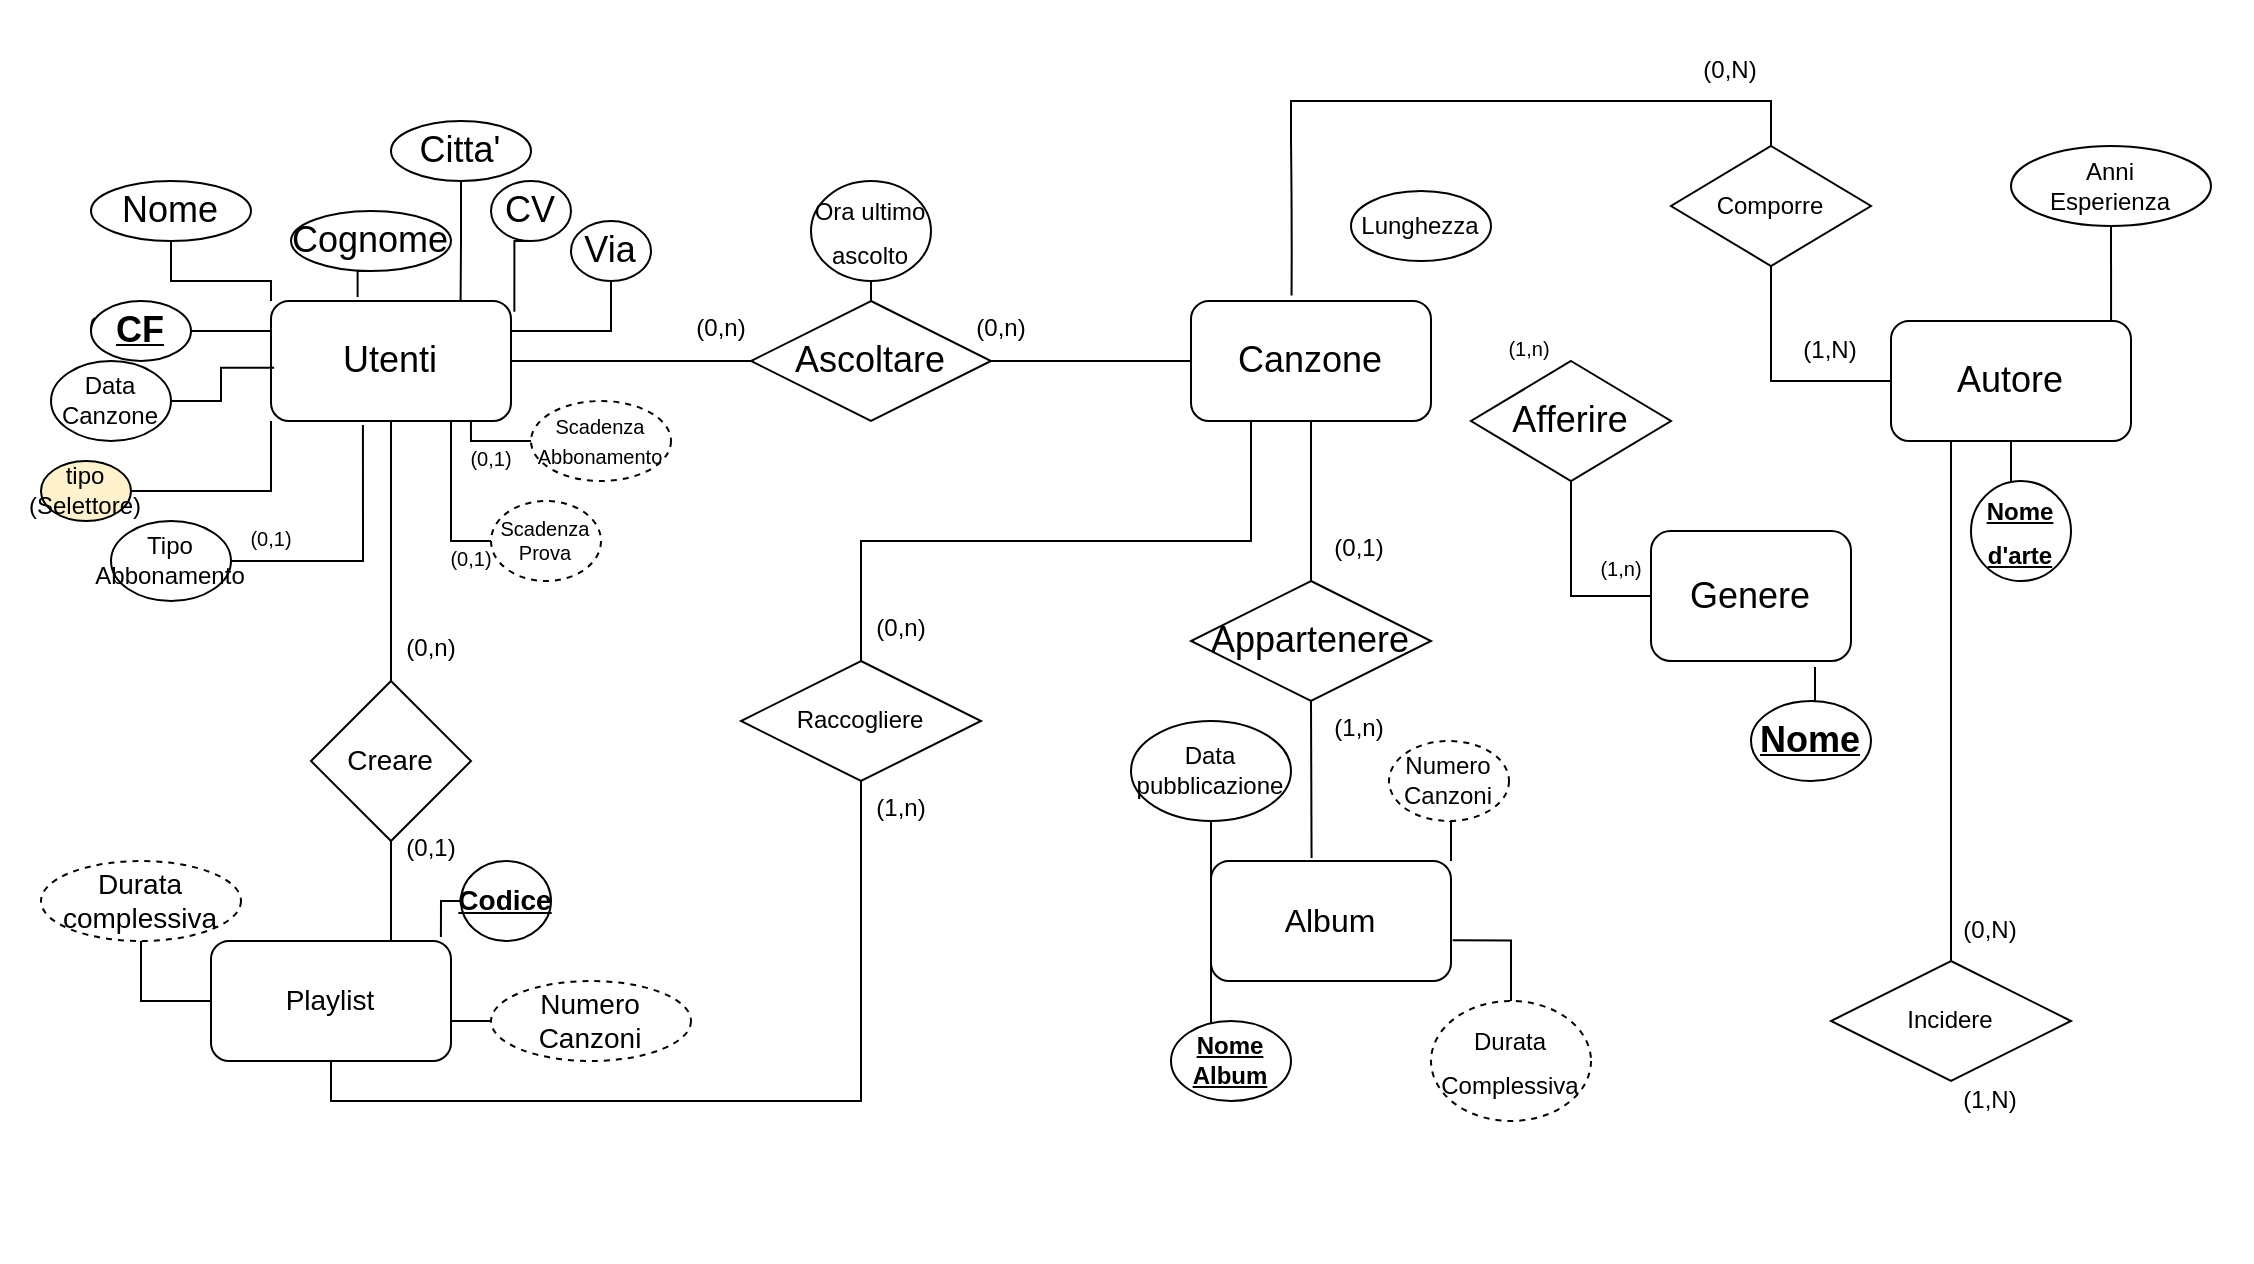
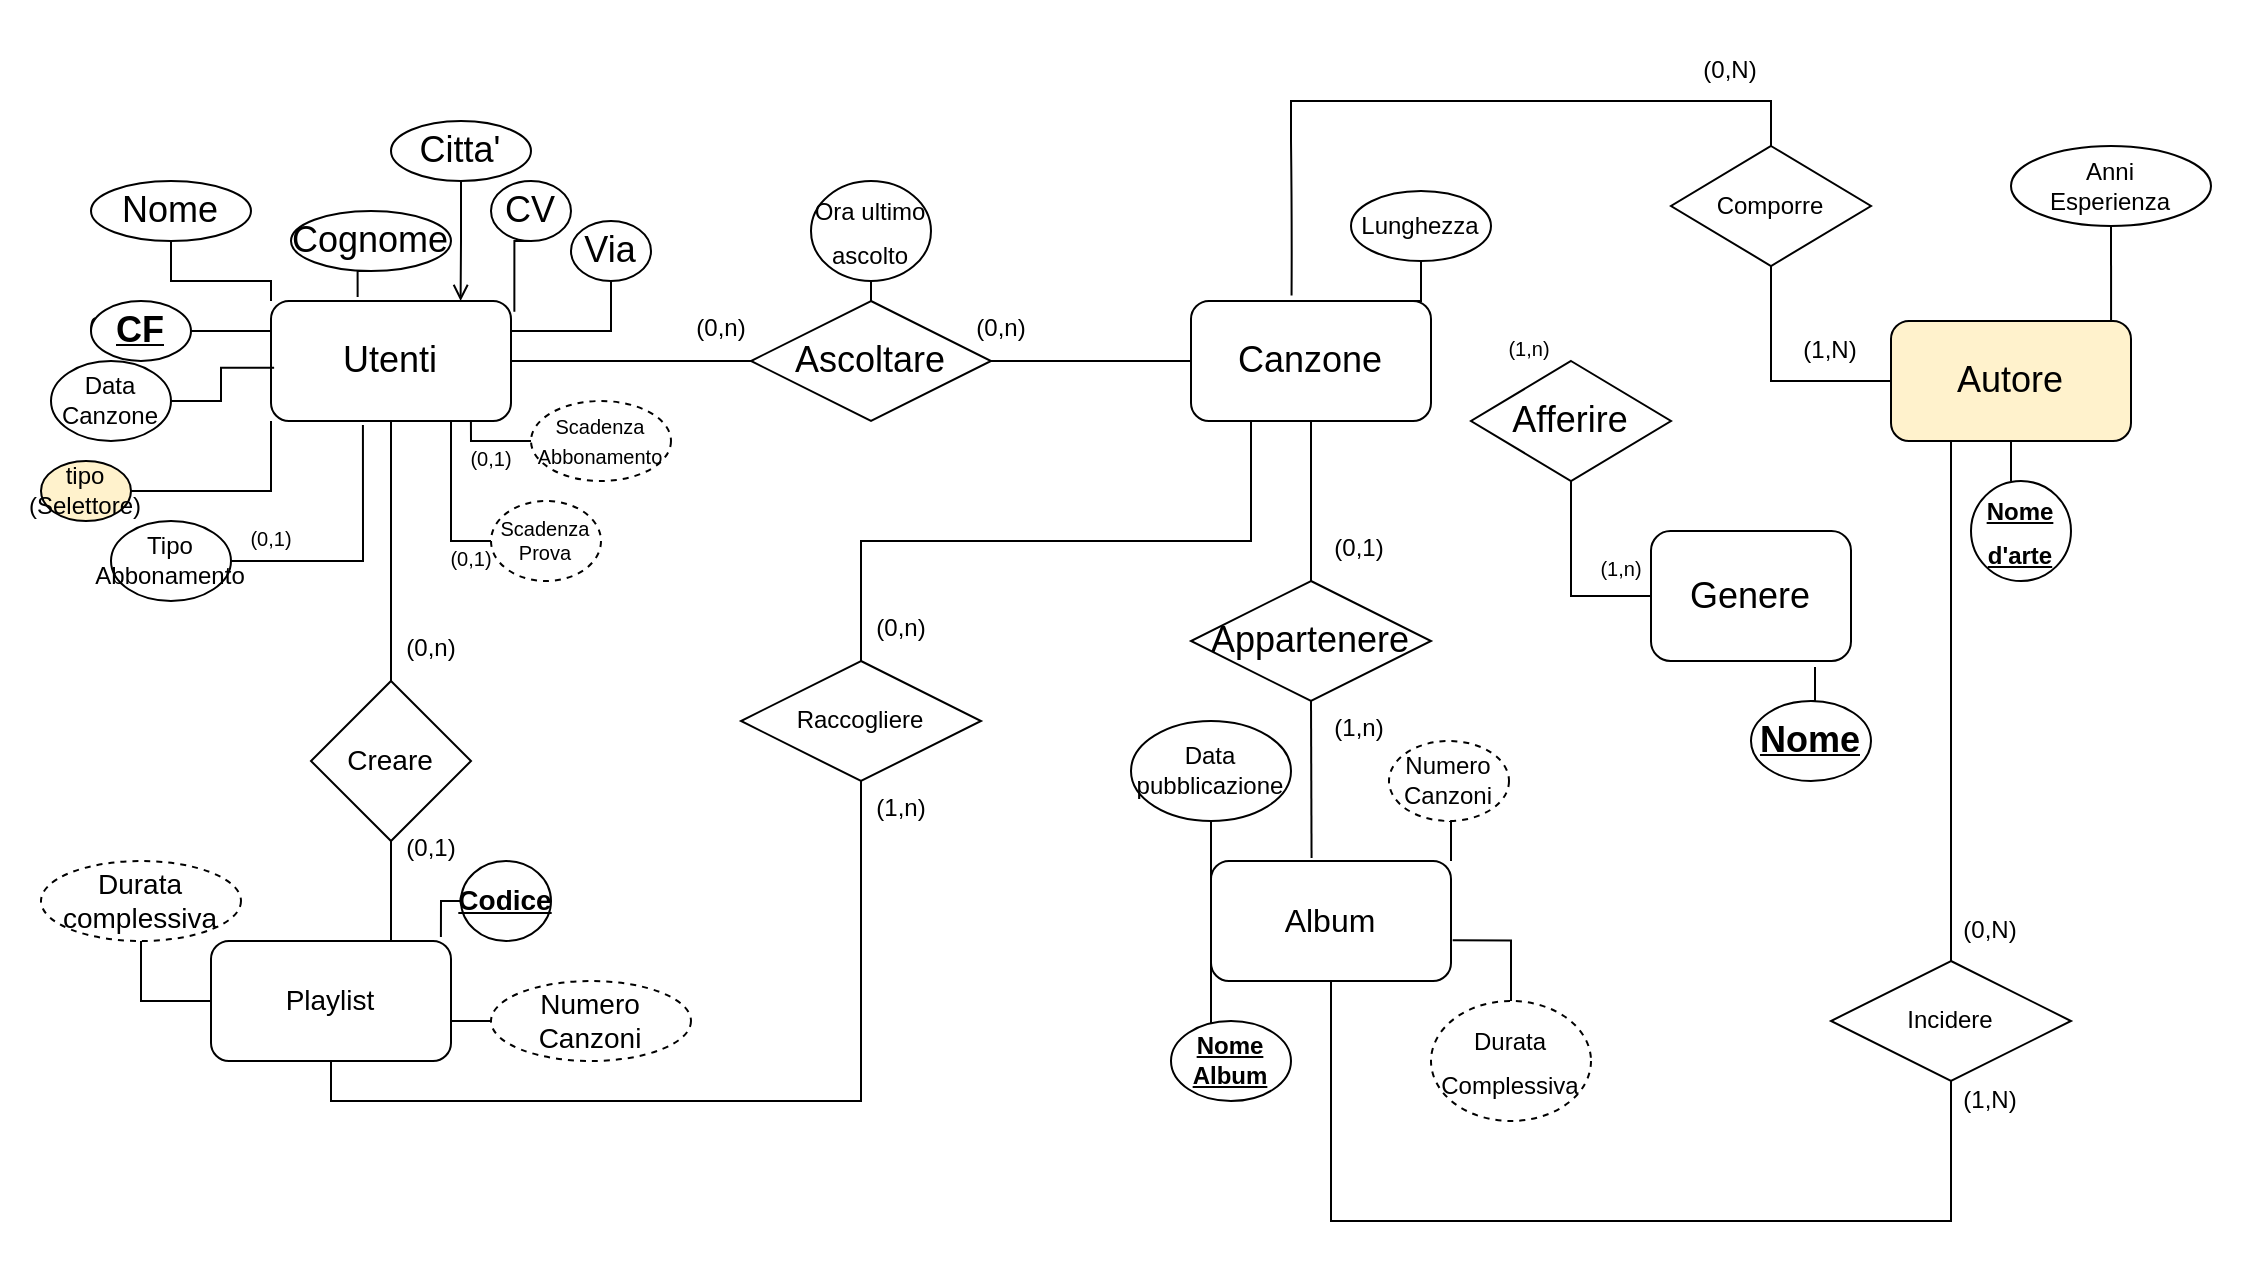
edge "Lunghezza" -- "Canzone": added
edge "Citta'" -- "Utenti": arrowhead none -> open
node "Autore": fillcolor #ffffff -> #fff2cc
edge "Album" -- "Incidere": added
